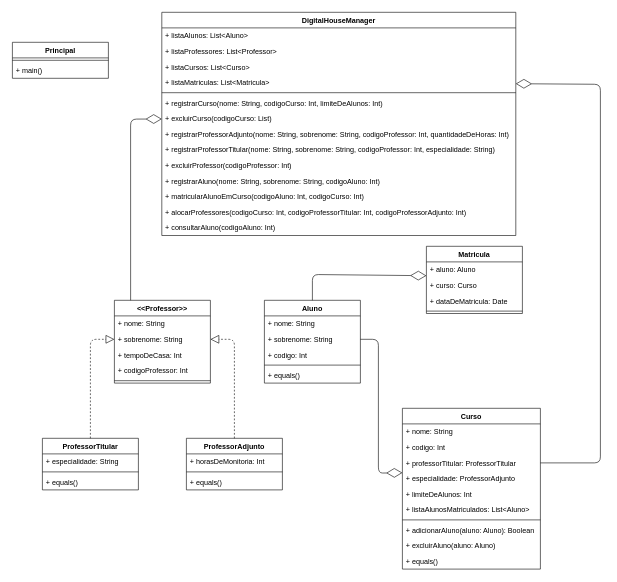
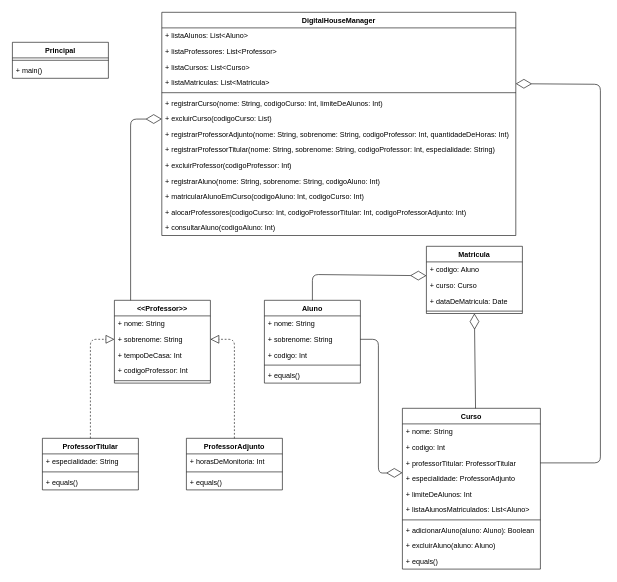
node "+ aluno: Aluno": label "+ aluno: Aluno" -> "+ codigo: Aluno"
edge "Curso" -> "Matricula": added
